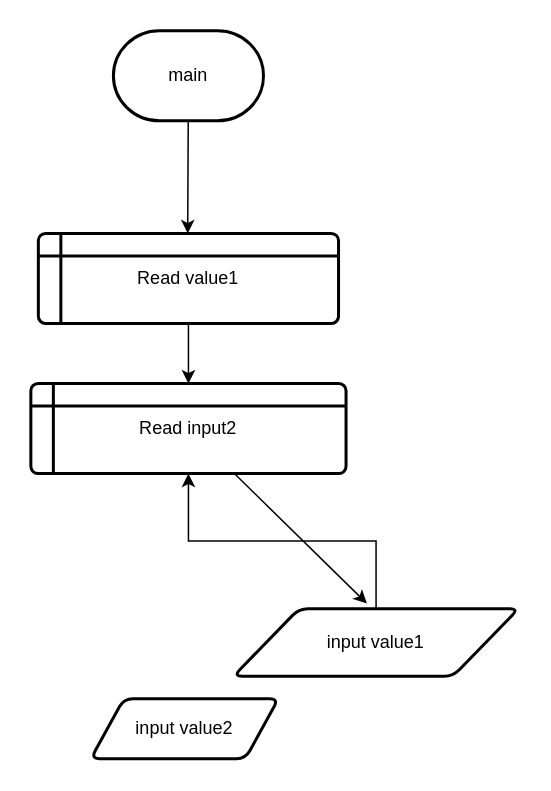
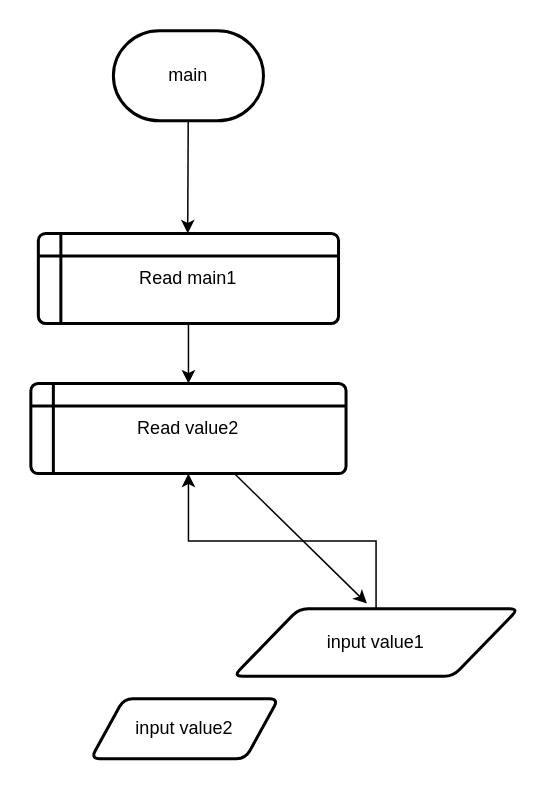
node "Read value1": label "Read value1" -> "Read main1"
node "Read input2": label "Read input2" -> "Read value2"
